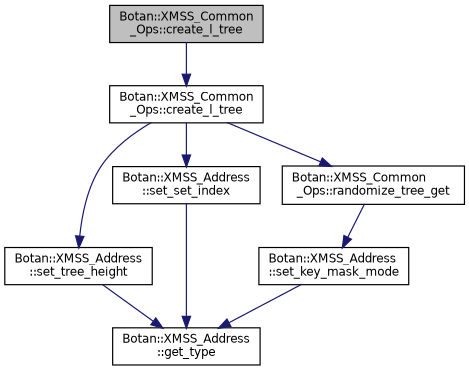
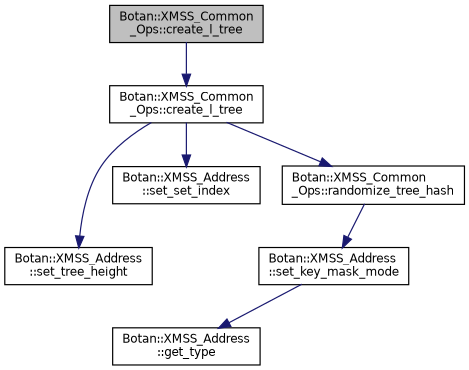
node "Botan::XMSS_Common _Ops::randomize_tree_get": label "Botan::XMSS_Common _Ops::randomize_tree_get" -> "Botan::XMSS_Common _Ops::randomize_tree_hash"
edge "Botan::XMSS_Address ::set_set_index" -> "Botan::XMSS_Address ::get_type": removed
edge "Botan::XMSS_Address ::set_tree_height" -> "Botan::XMSS_Address ::get_type": removed
